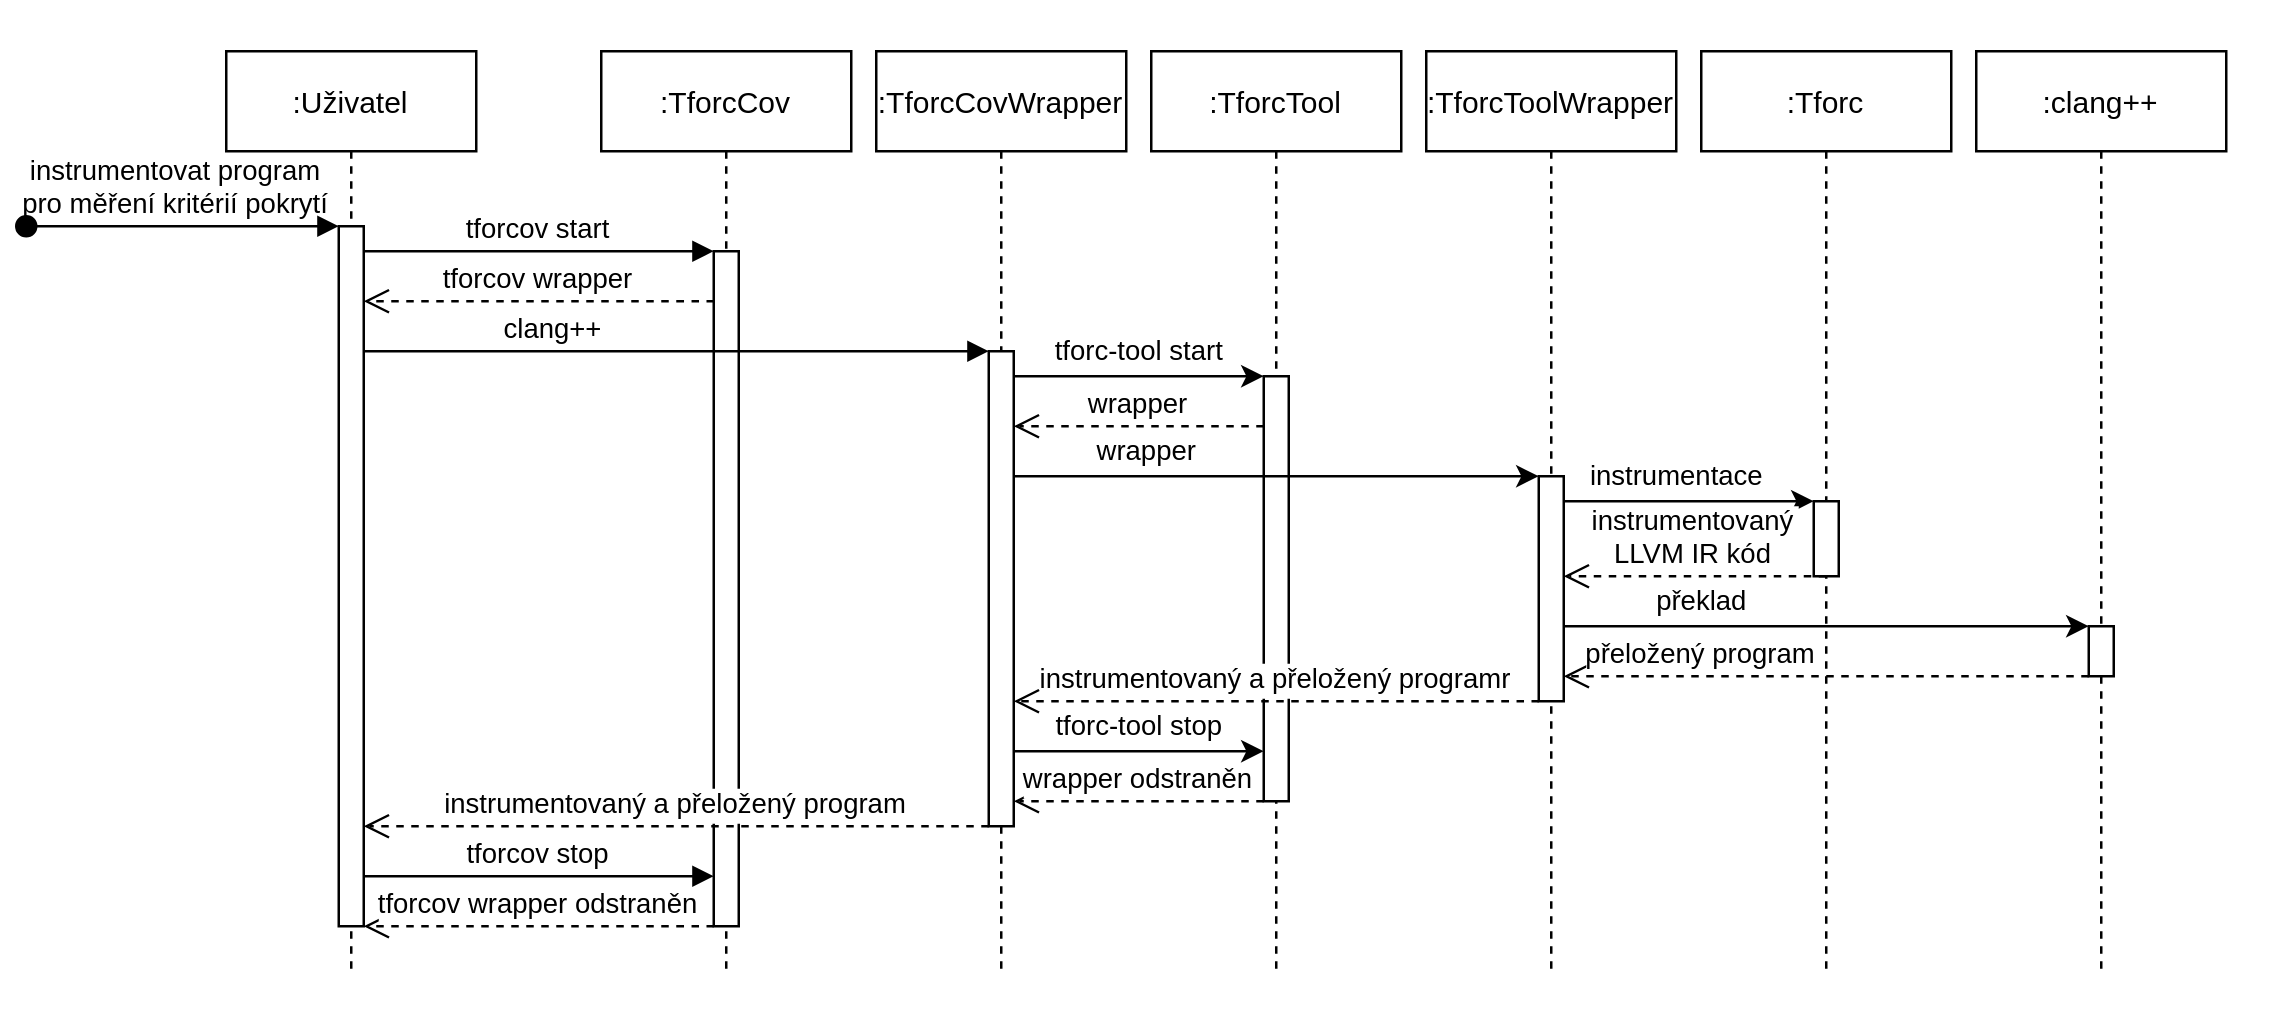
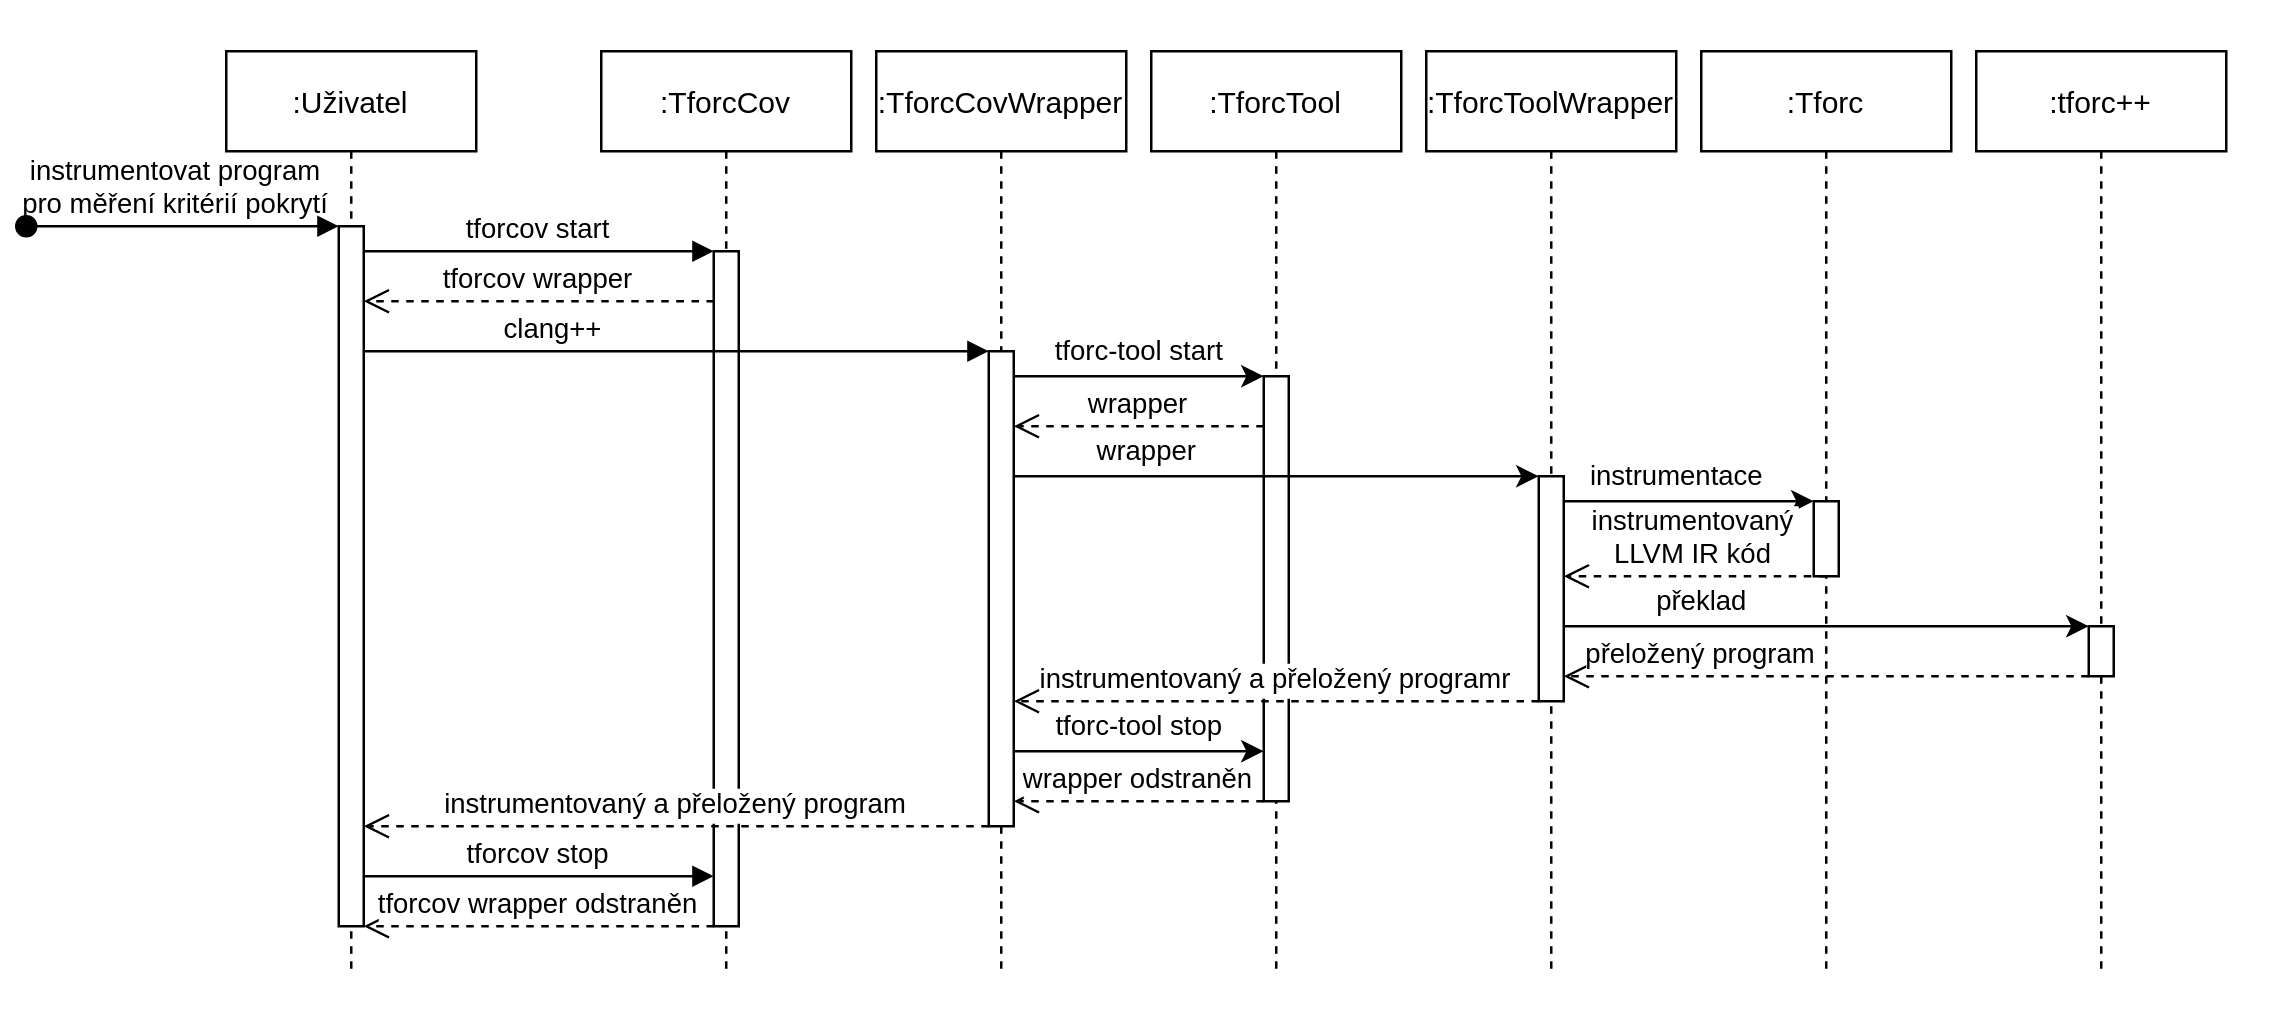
node ":clang++": label ":clang++" -> ":tforc++"
